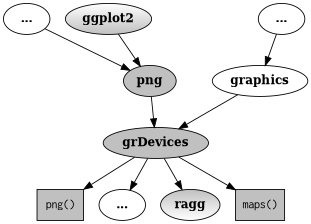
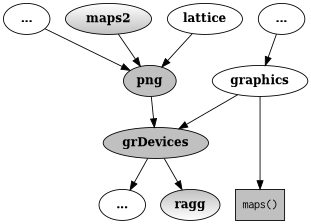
node "ggplot2": label "ggplot2" -> "maps2"
node "lattice": added
edge "grDevices" -> "maps()": now "graphics" -> "maps()"
node "png()": removed
